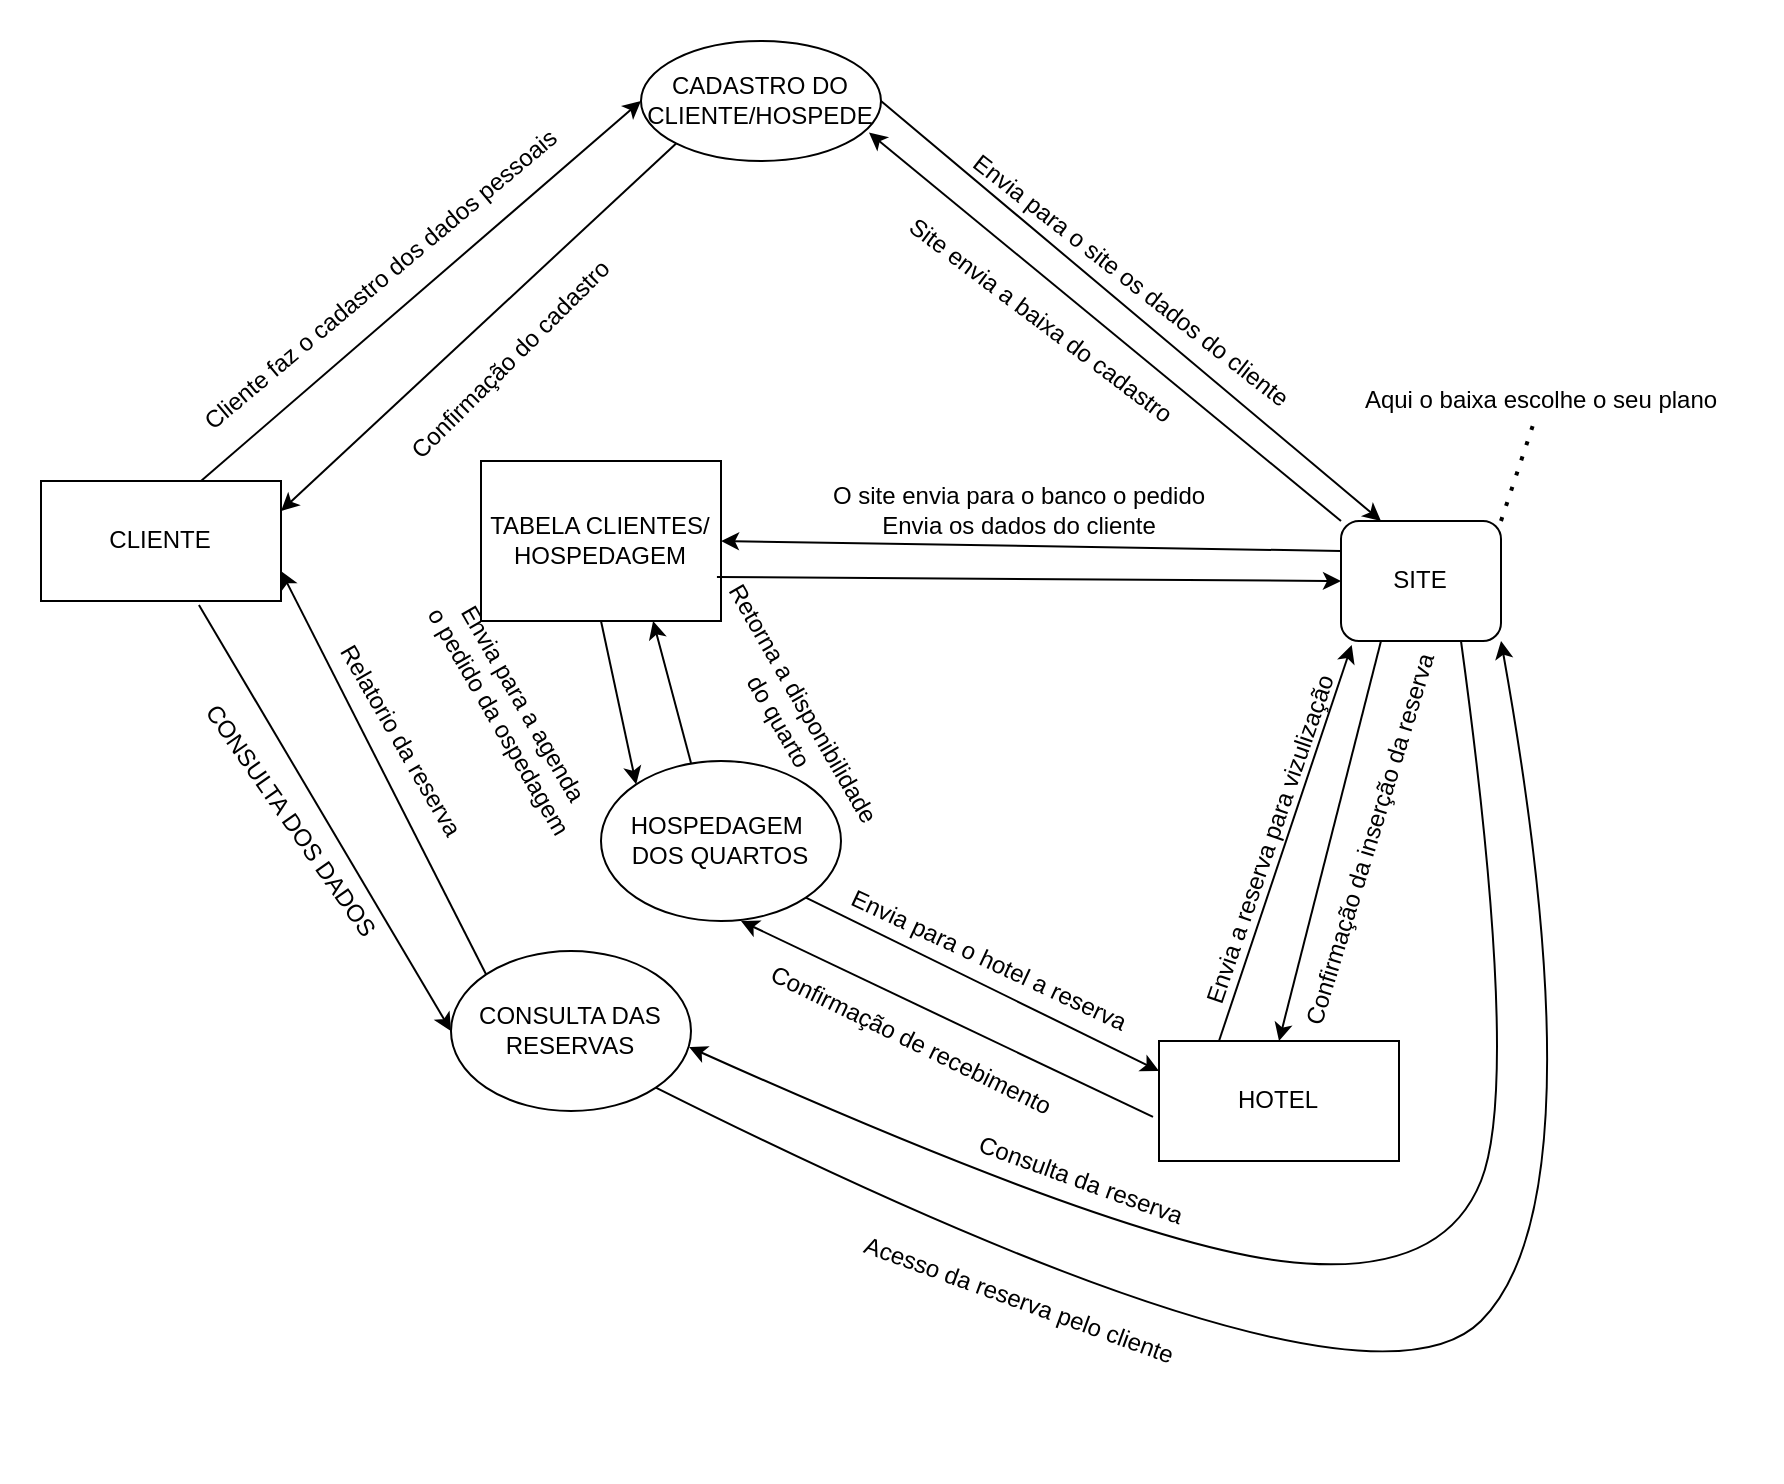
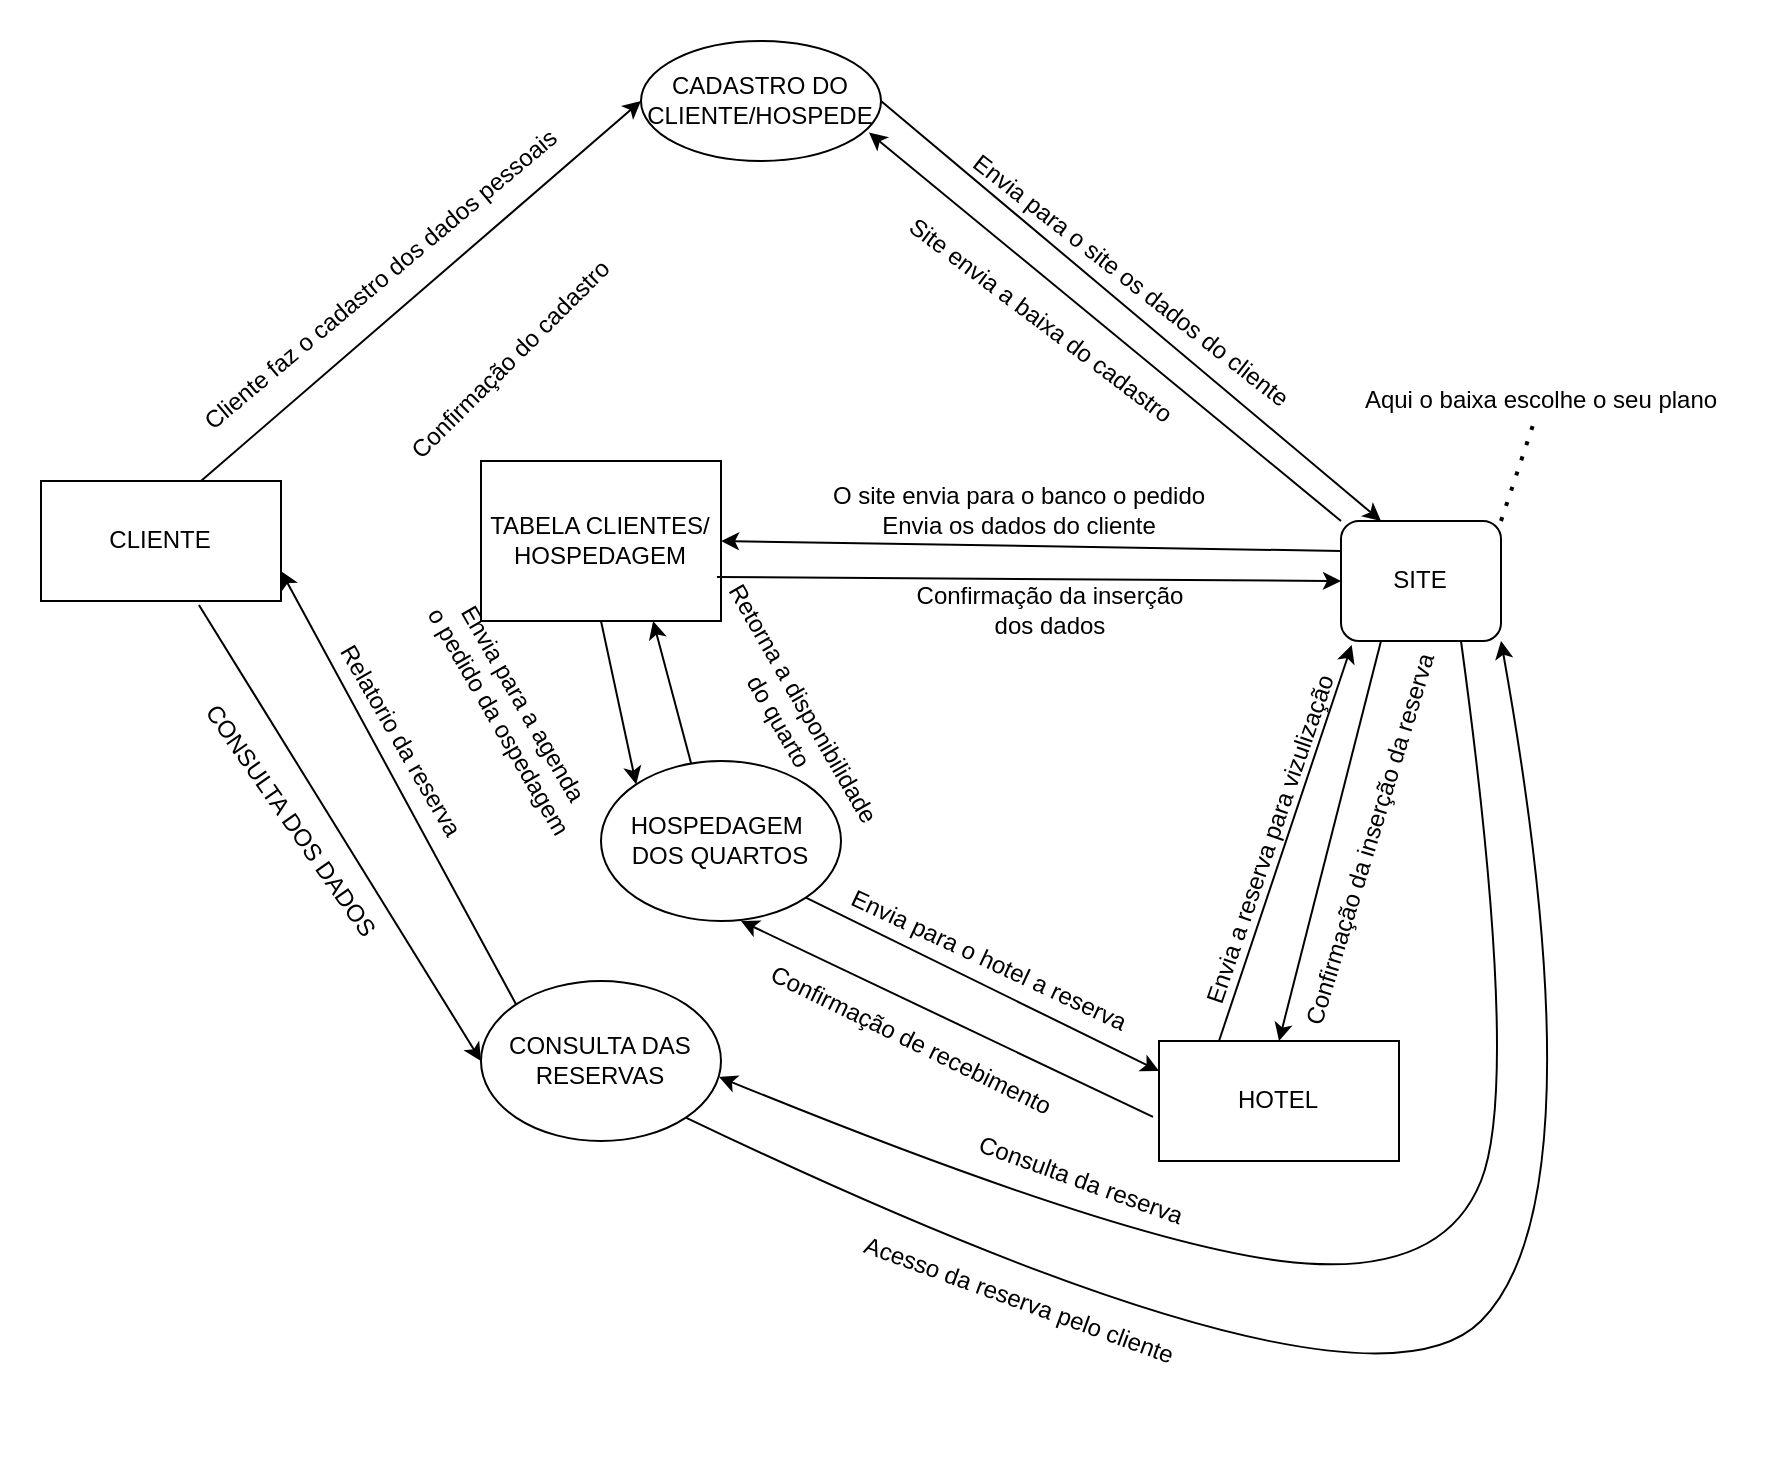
edge "CADASTRO DO CLIENTE/HOSPEDE" -> "CLIENTE": removed
node "Confirmação da inserção dos dados": added
node "CONSULTA DAS RESERVAS": moved (571, 1031) -> (601, 1061)
